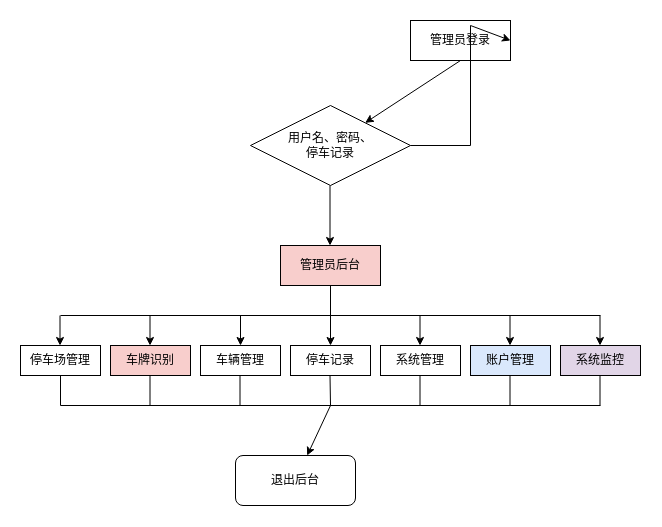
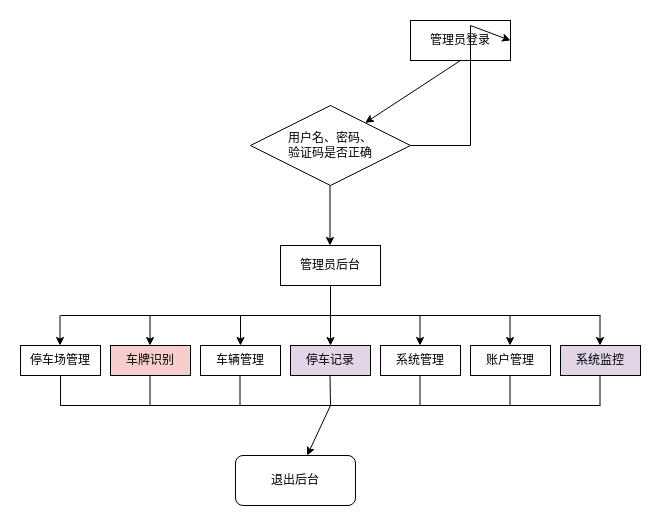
node "用户名、密码、 停车记录": label "用户名、密码、 停车记录" -> "用户名、密码、 验证码是否正确"
node "管理员后台": fillcolor #f8cecc -> #ffffff
node "停车记录": fillcolor #ffffff -> #e1d5e7
node "账户管理": fillcolor #dae8fc -> #ffffff
